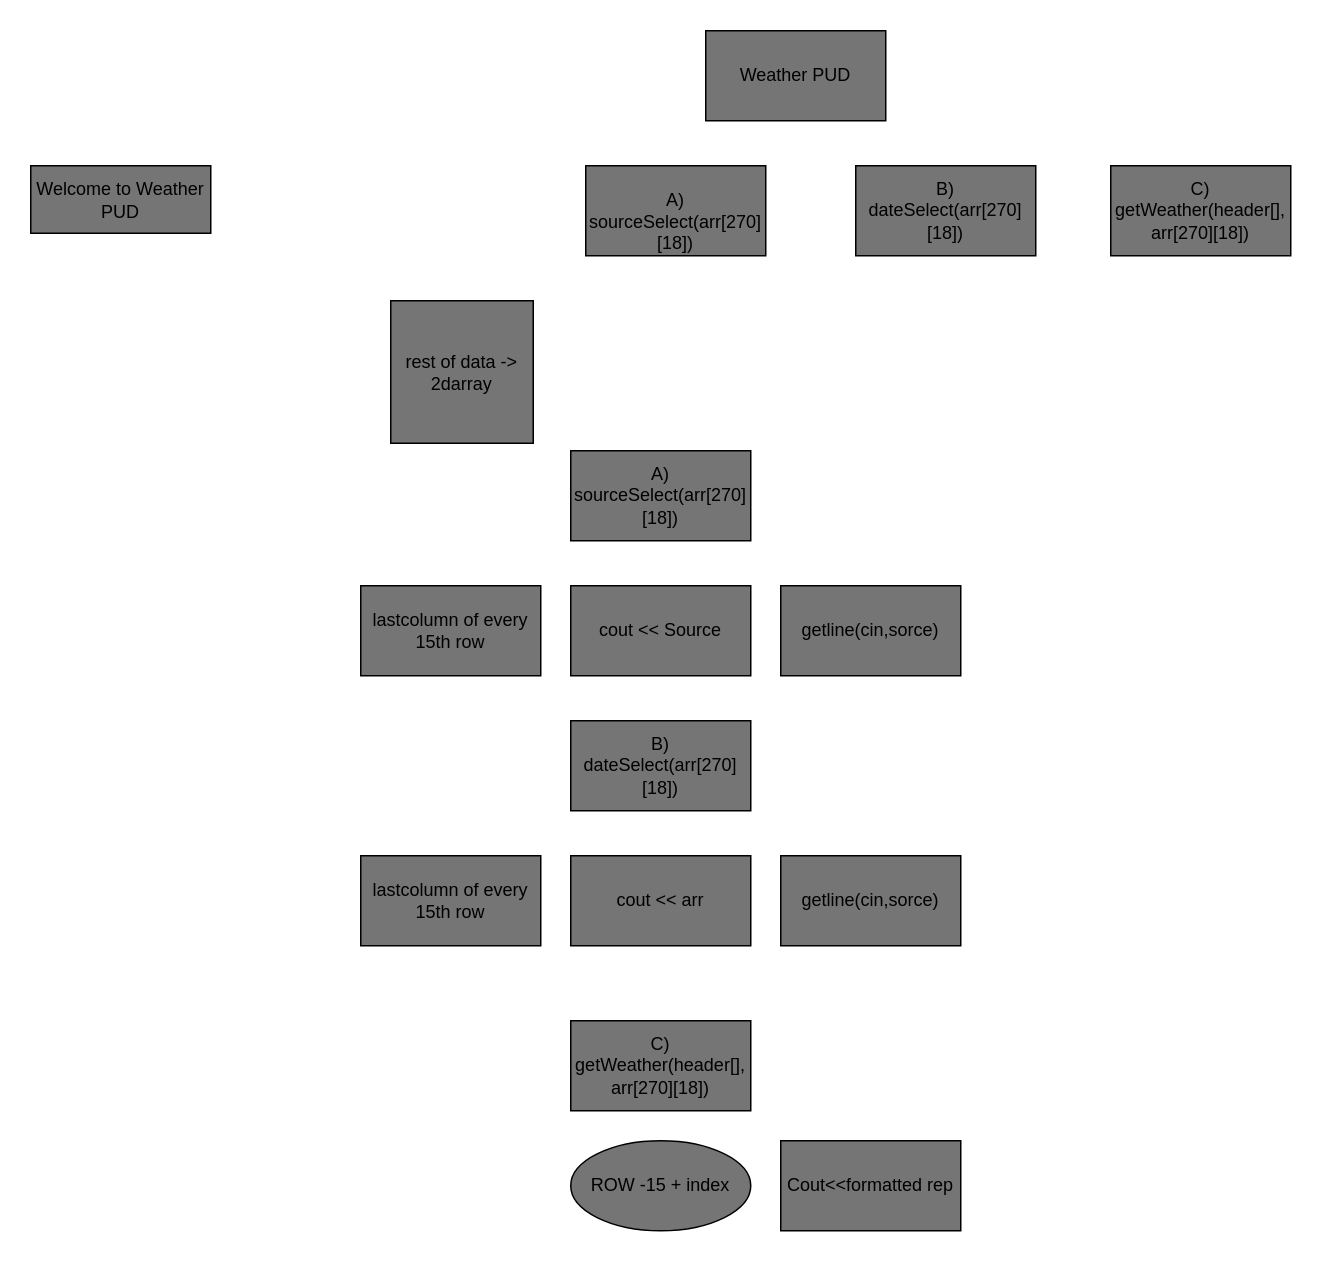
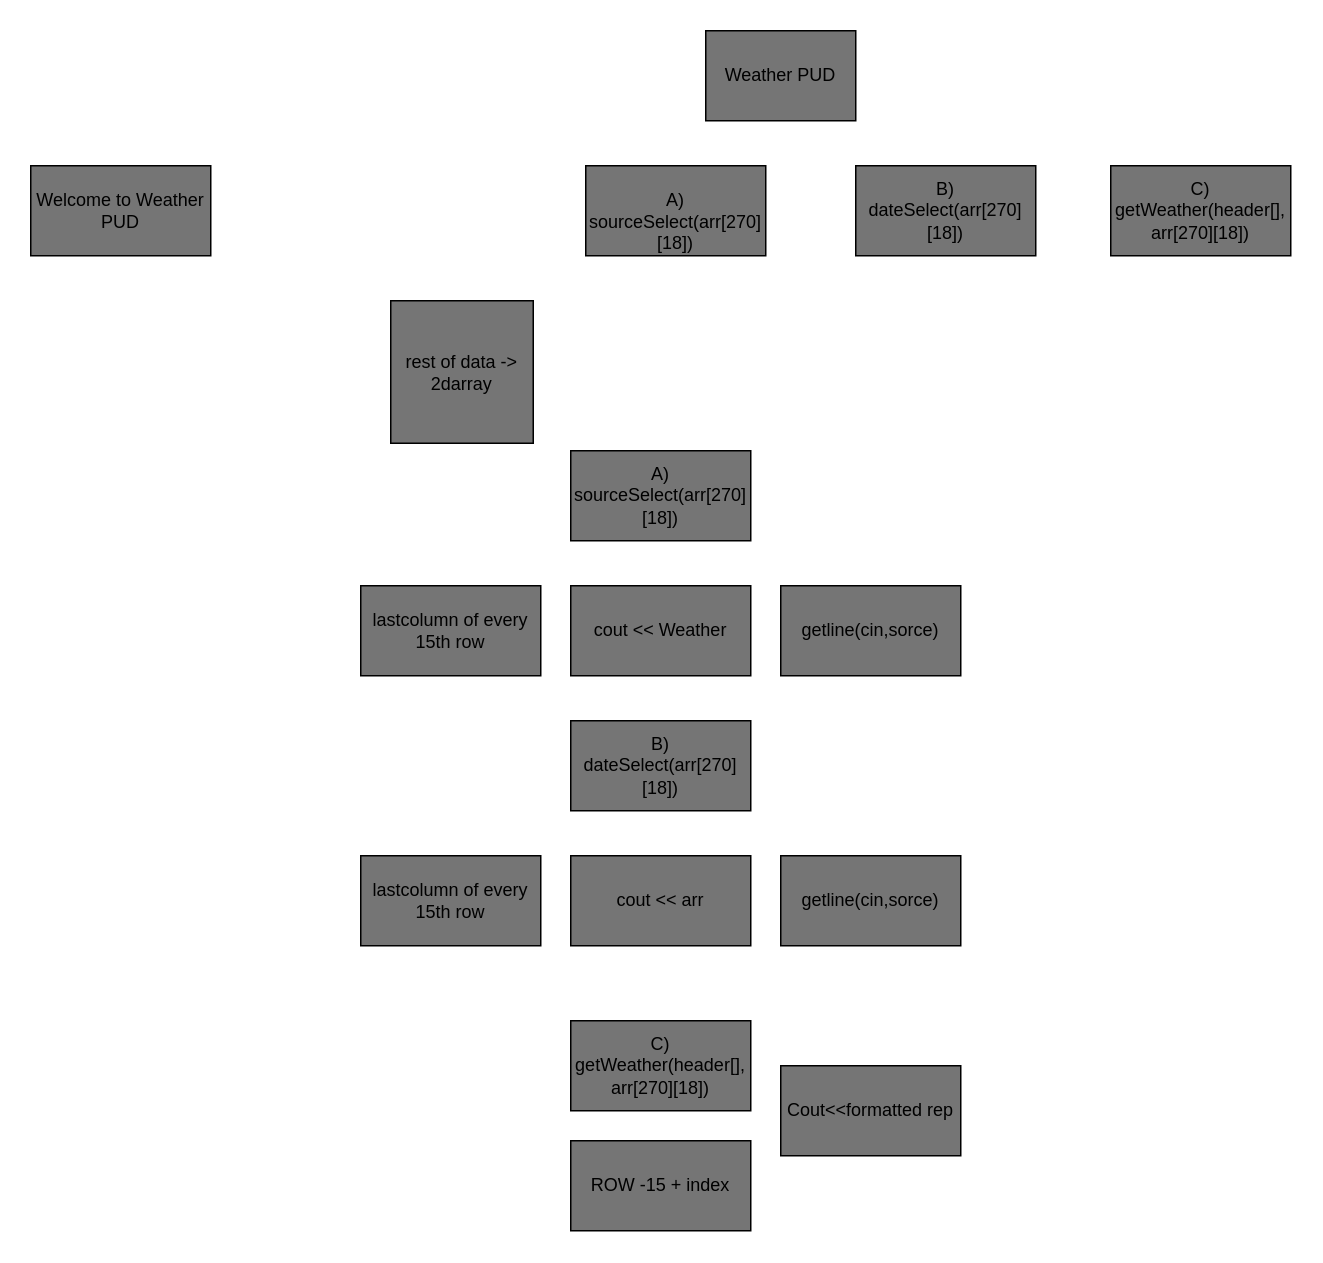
node "Weather PUD": size 180x90 -> 150x90
node "Welcome to Weather PUD": size 180x68 -> 180x90
node "cout << Source": label "cout << Source" -> "cout << Weather"
node "ROW -15 + index": shape ellipse -> rectangle
node "Cout<<formatted rep": moved (871, 1186) -> (871, 1111)
